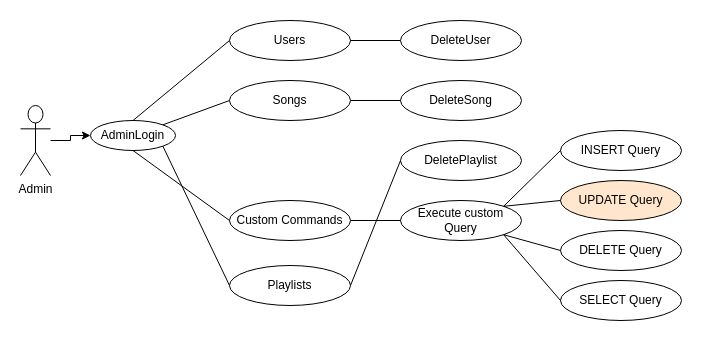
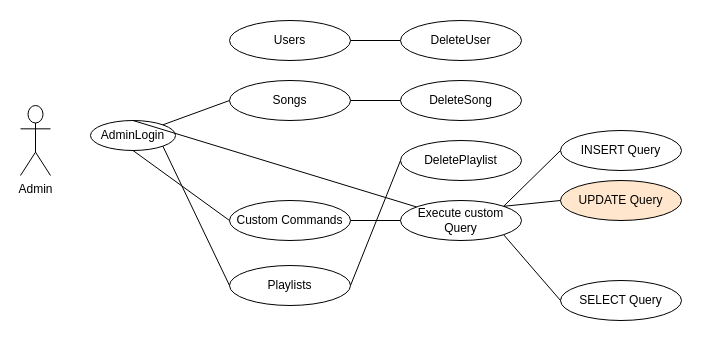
edge "Users" -- "AdminLogin": now "Execute custom Query" -- "AdminLogin"
edge "Admin" -> "AdminLogin": removed
edge "Execute custom Query" -- "DELETE Query": removed
node "DELETE Query": removed
